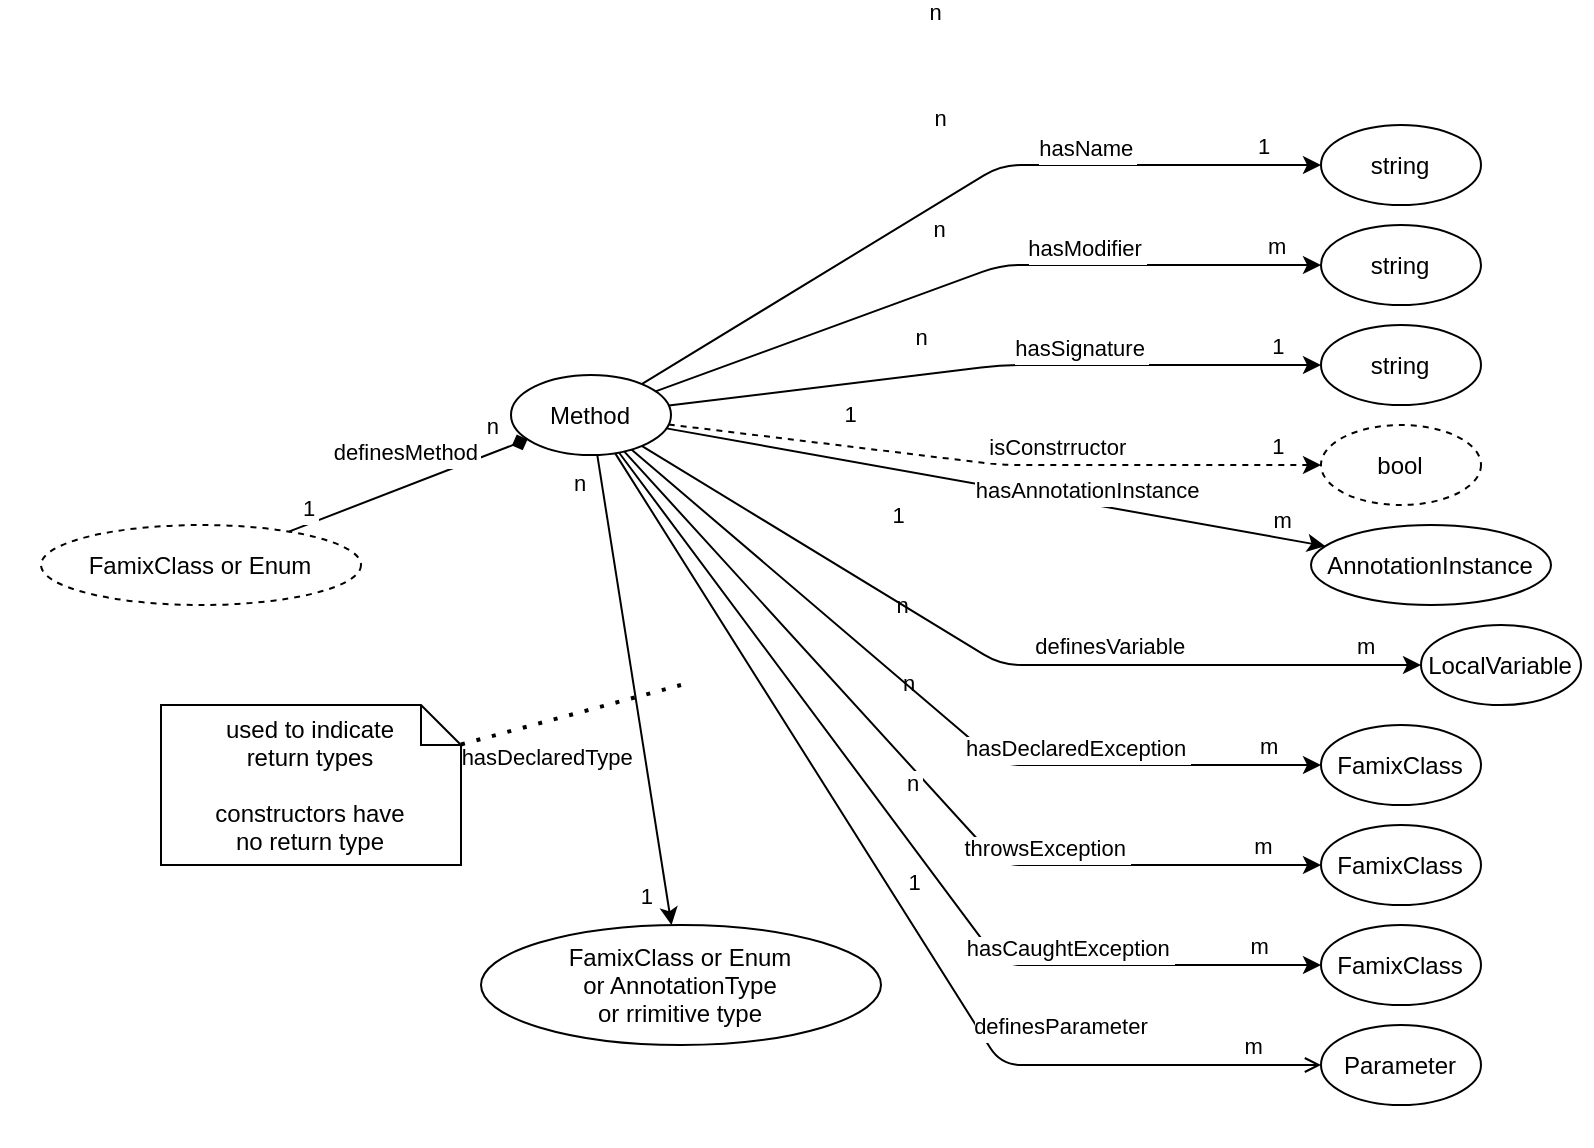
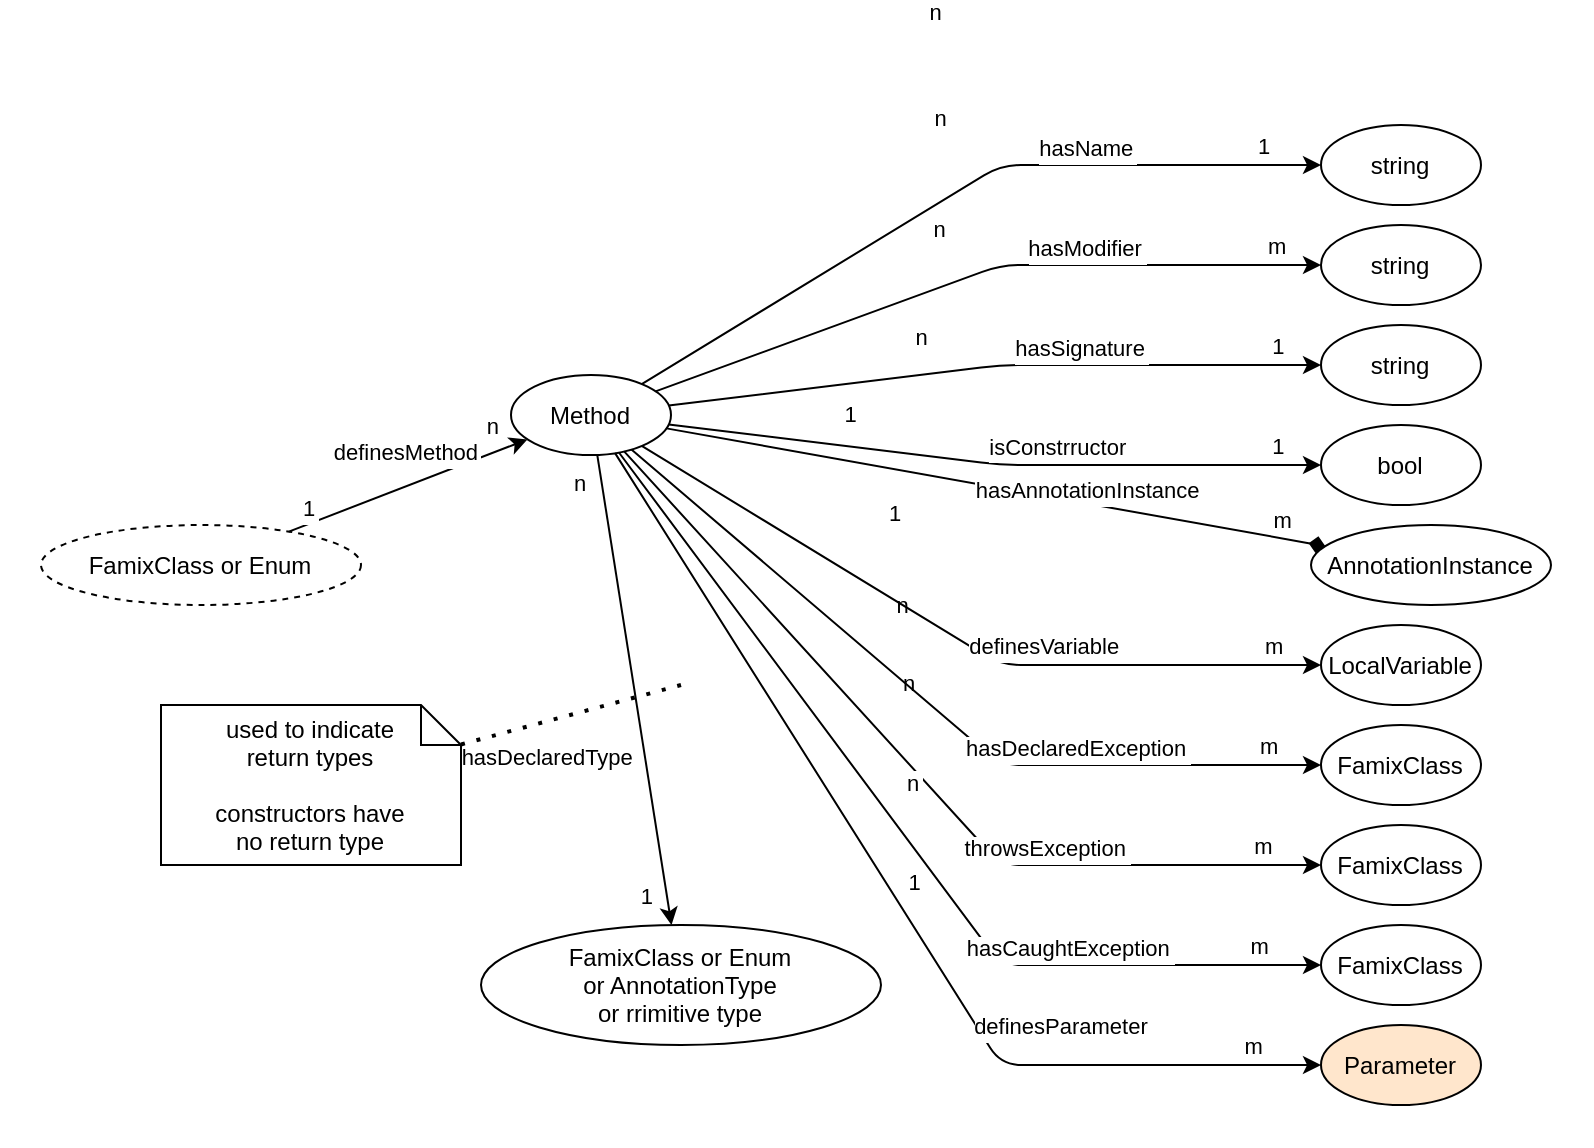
edge "FamixClass or Enum" -> "Method": arrowhead diamond -> classic
edge "Method" -> "bool": style dashed -> solid
node "bool": style dashed -> solid
edge "Method" -> "AnnotationInstance": arrowhead classic -> diamond
node "LocalVariable": moved (1501, 665) -> (1401, 665)
edge "Method" -> "Parameter": arrowhead open -> classic
node "Parameter": fillcolor #ffffff -> #ffe6cc
